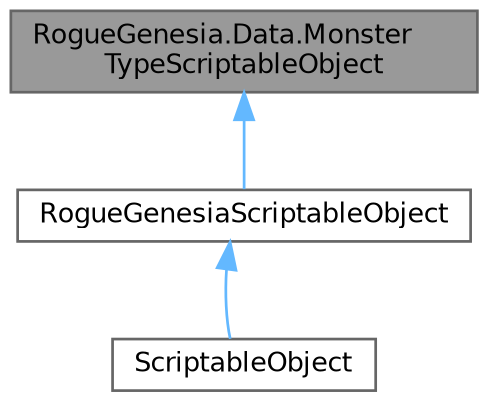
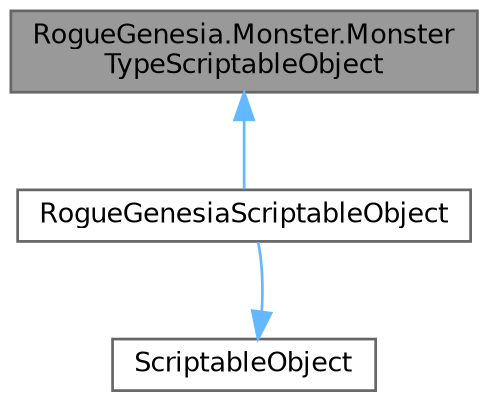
node "RogueGenesia.Data.Monster TypeScriptableObject": label "RogueGenesia.Data.Monster TypeScriptableObject" -> "RogueGenesia.Monster.Monster TypeScriptableObject"
edge "ScriptableObject" -> "RogueGenesiaScriptableObject": reversed
